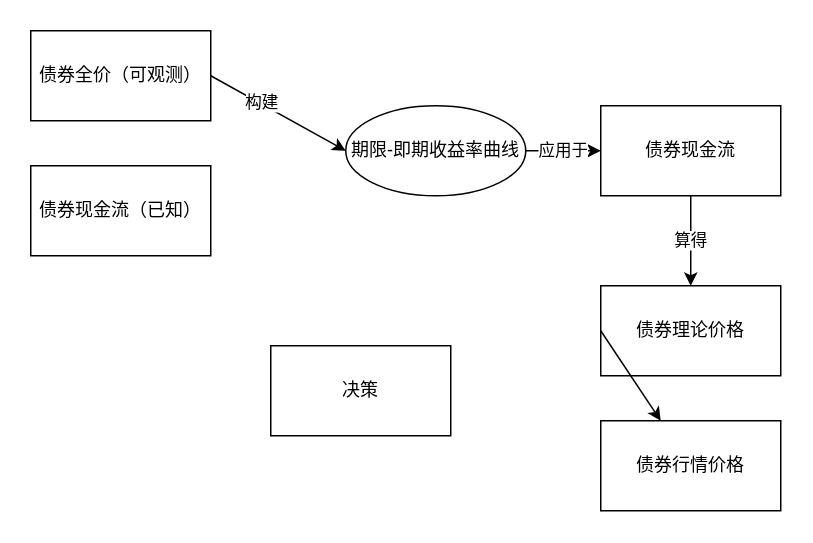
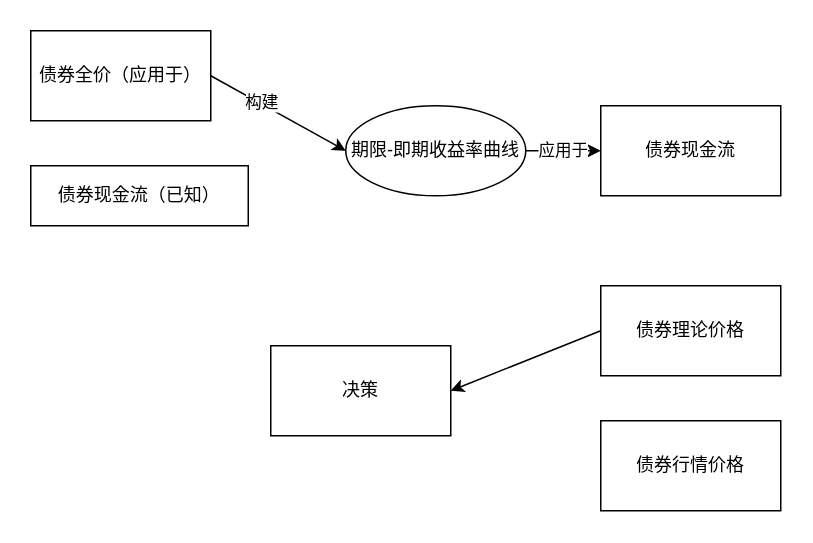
node "债券全价（可观测）": label "债券全价（可观测）" -> "债券全价（应用于）"
node "债券现金流（已知）": size 180x90 -> 218x60
edge "债券现金流" -> "债券理论价格": removed, label "算得"
edge "债券理论价格" -> "债券行情价格": now "债券理论价格" -> "决策"
